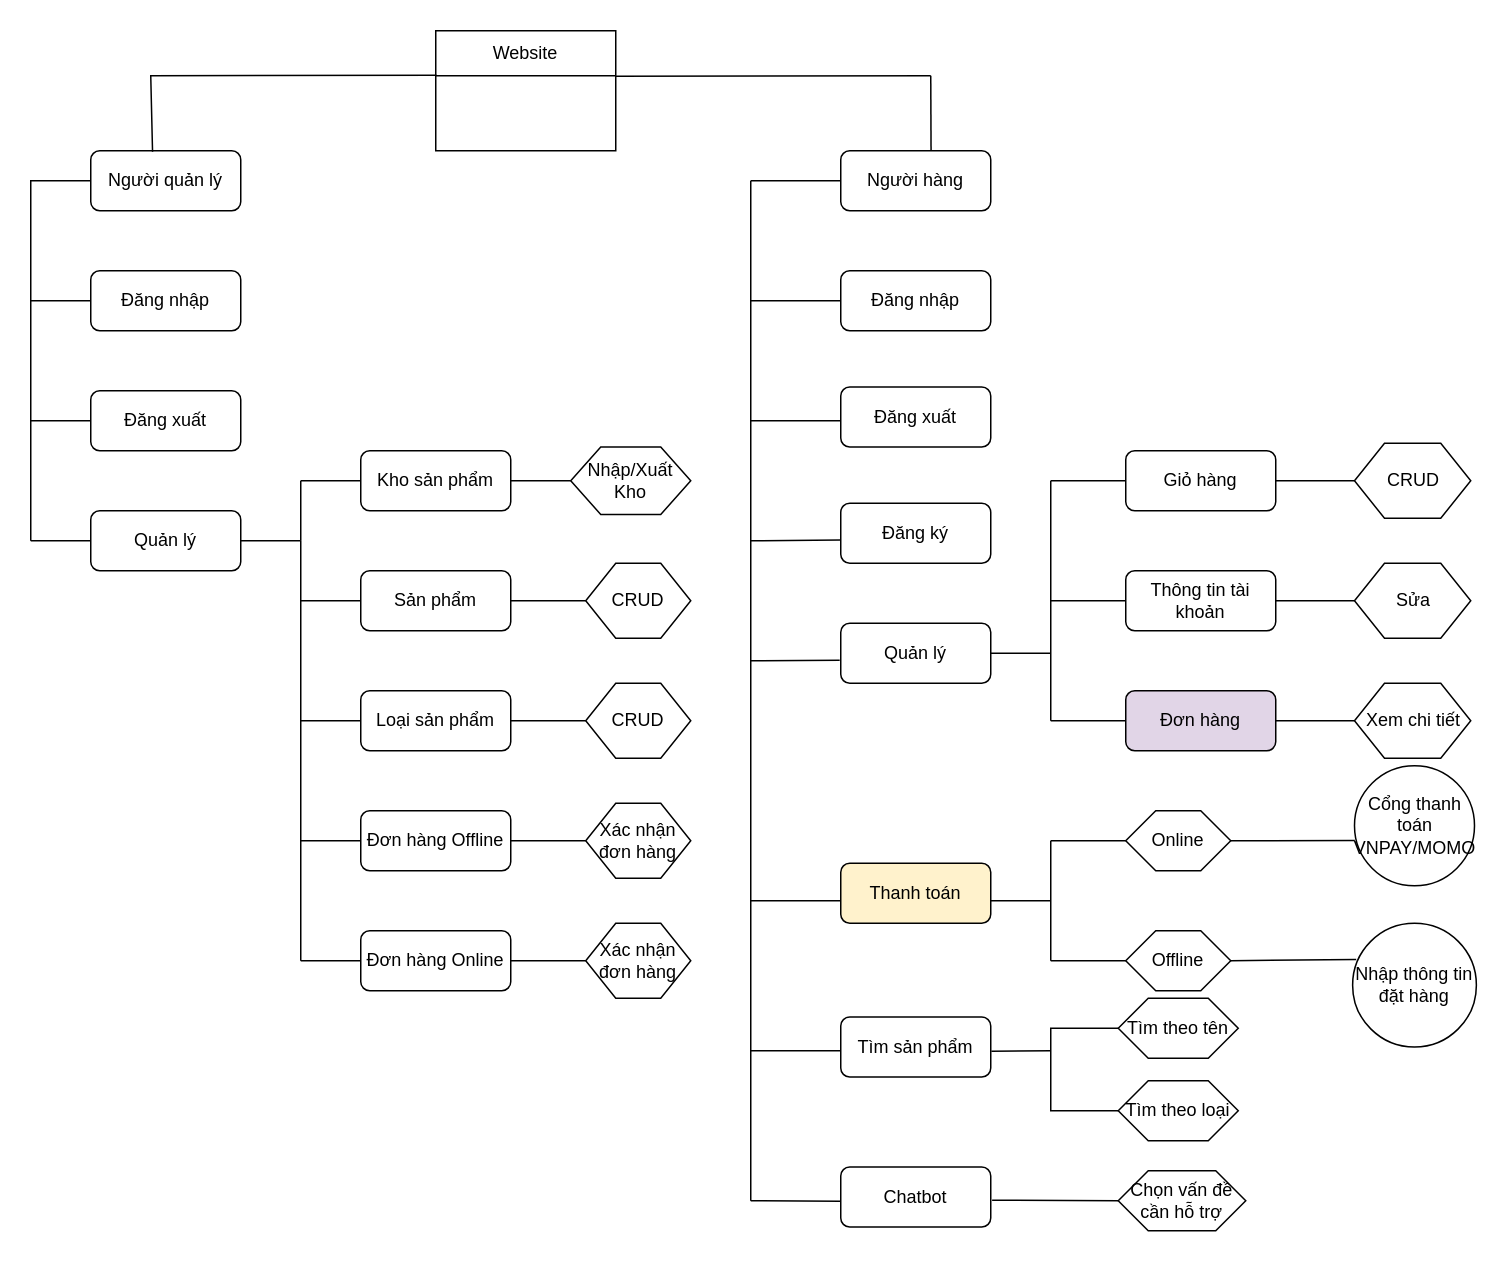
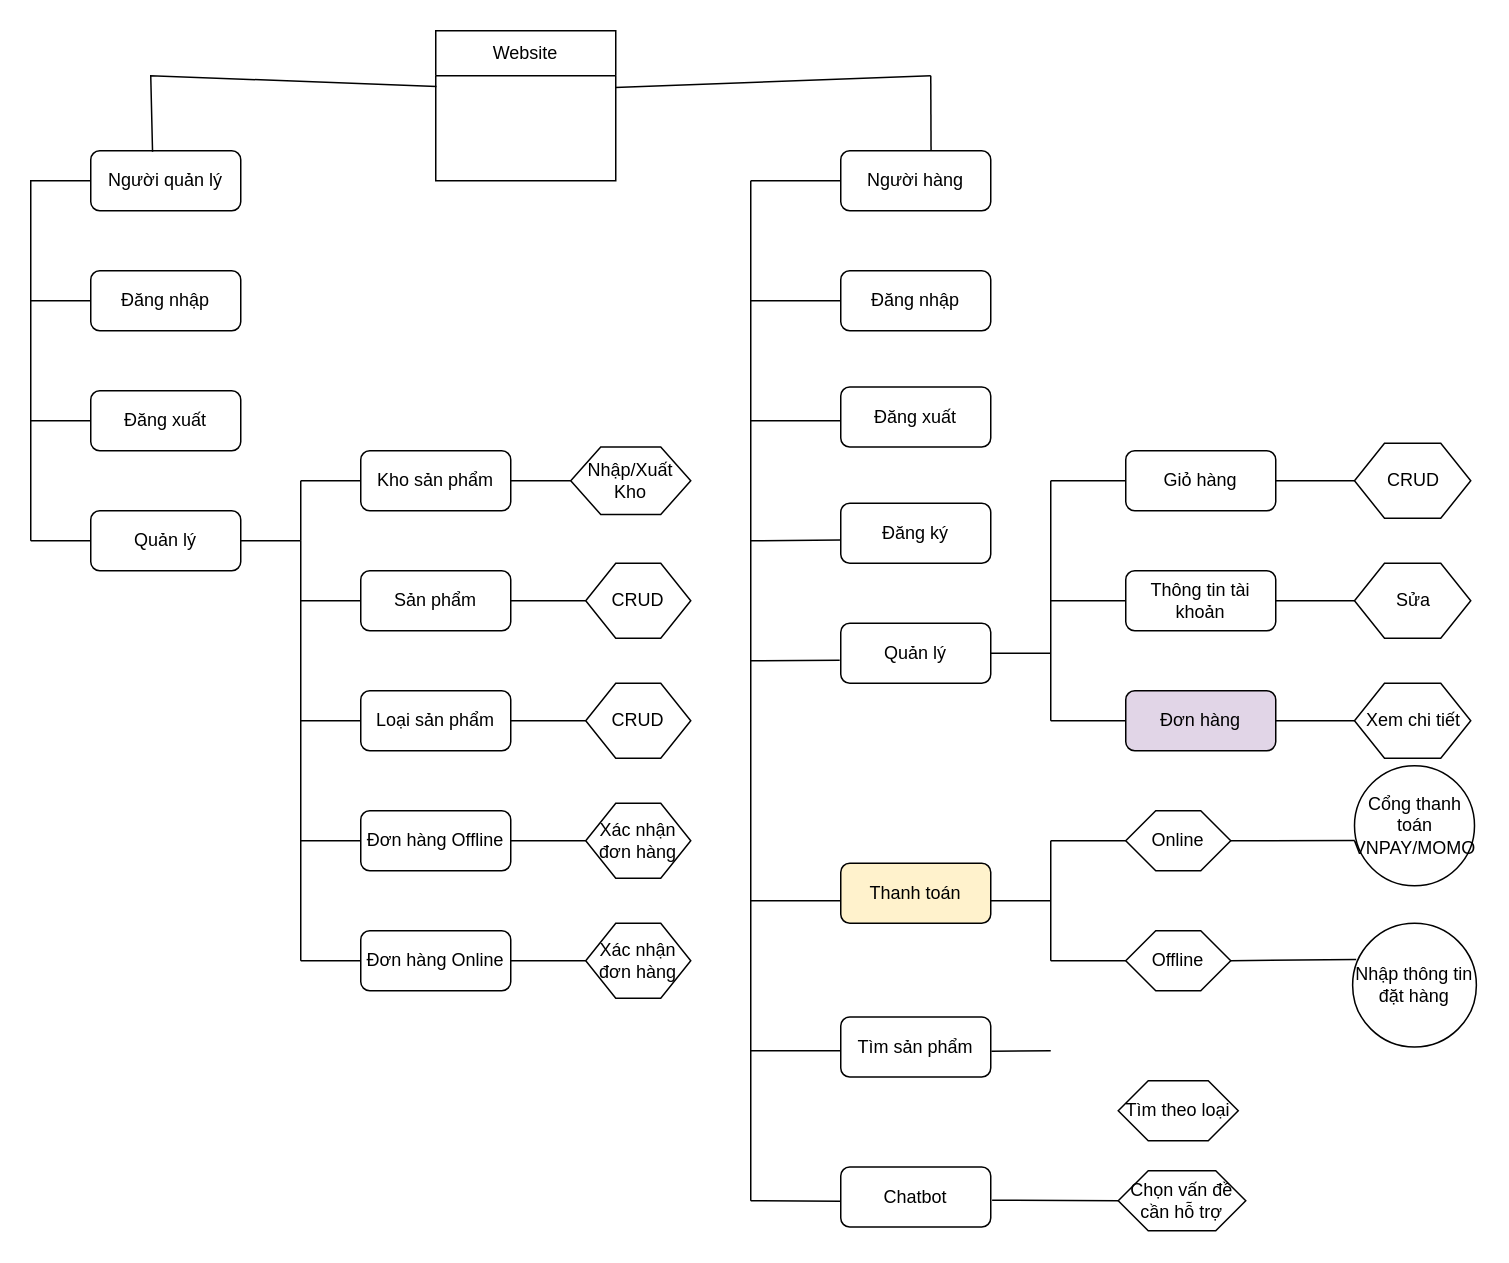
node "Website": size 180x120 -> 180x150
node "Tìm theo tên": removed
edge "Tìm theo tên" -- "Tìm theo loại": removed
